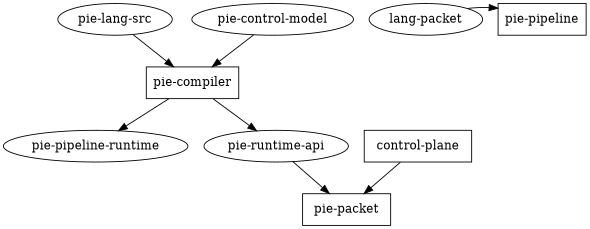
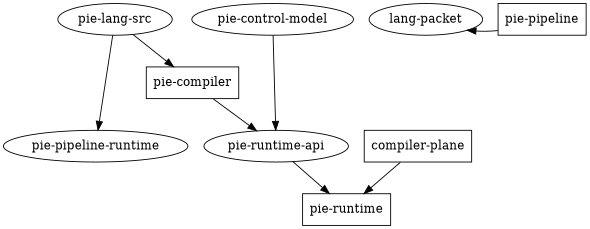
edge "lang-packet" -> "pie-pipeline": reversed
edge "pie-control-model" -> "pie-compiler": now "pie-control-model" -> "pie-runtime-api"
edge "pie-compiler" -> "pie-pipeline-runtime": now "pie-lang-src" -> "pie-pipeline-runtime"
node "control-plane": label "control-plane" -> "compiler-plane"
node "pie-packet": label "pie-packet" -> "pie-runtime"
